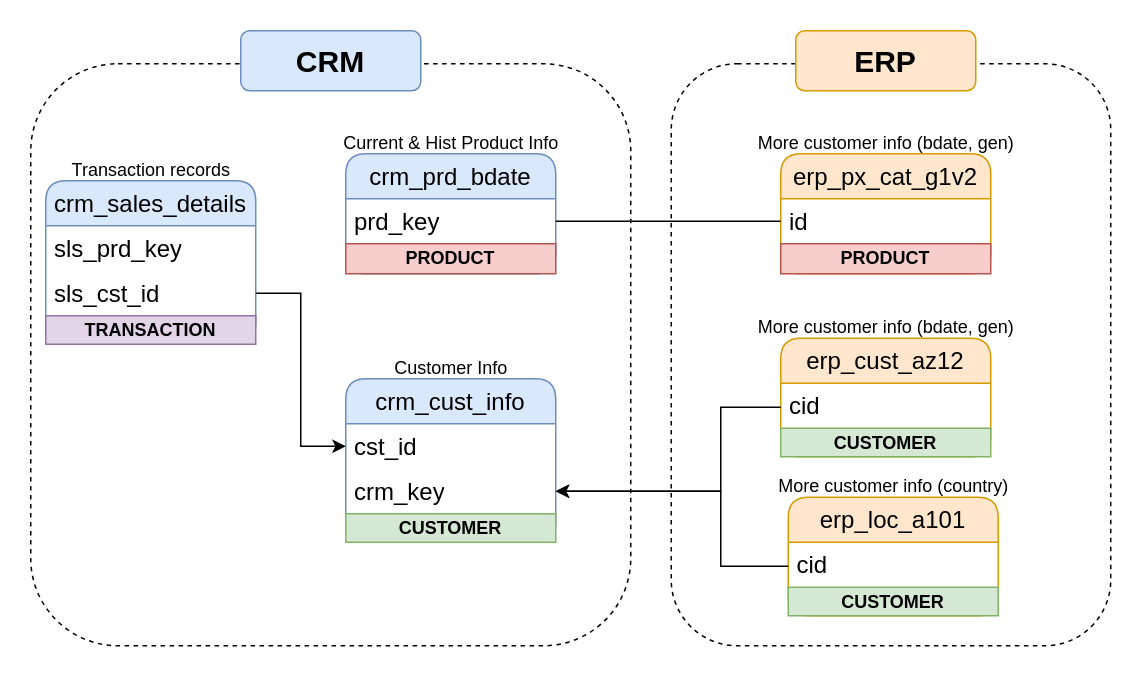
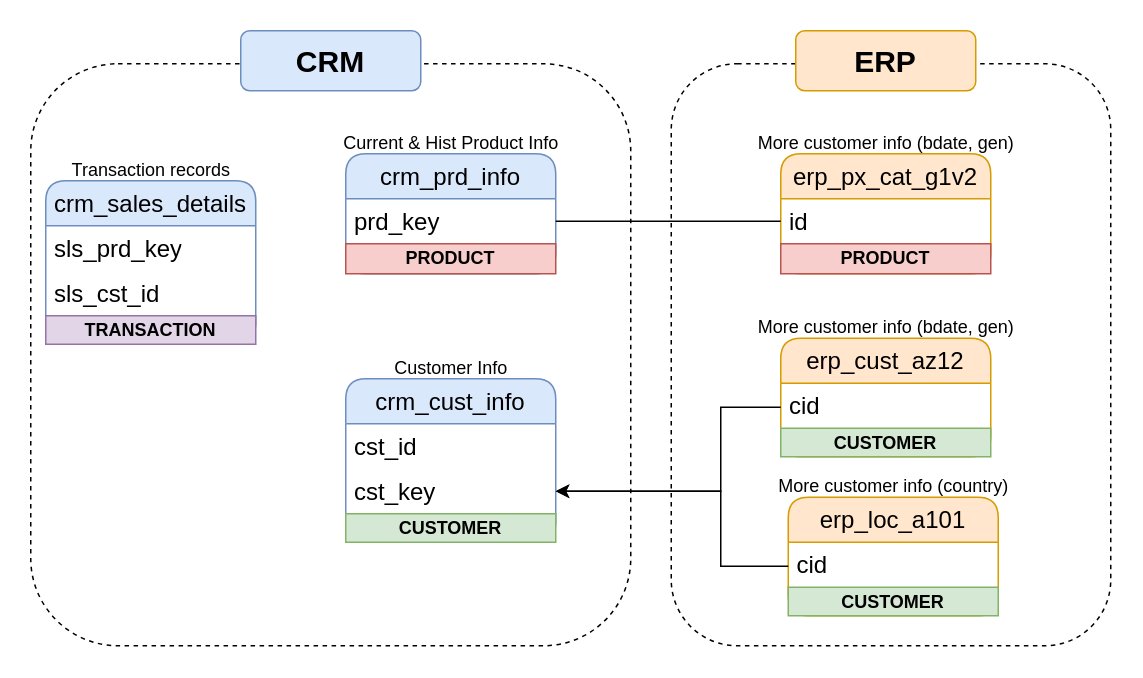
node "crm_prd_bdate": label "crm_prd_bdate" -> "crm_prd_info"
edge "sls_cst_id" -> "cst_id": removed
node "crm_key": label "crm_key" -> "cst_key"
